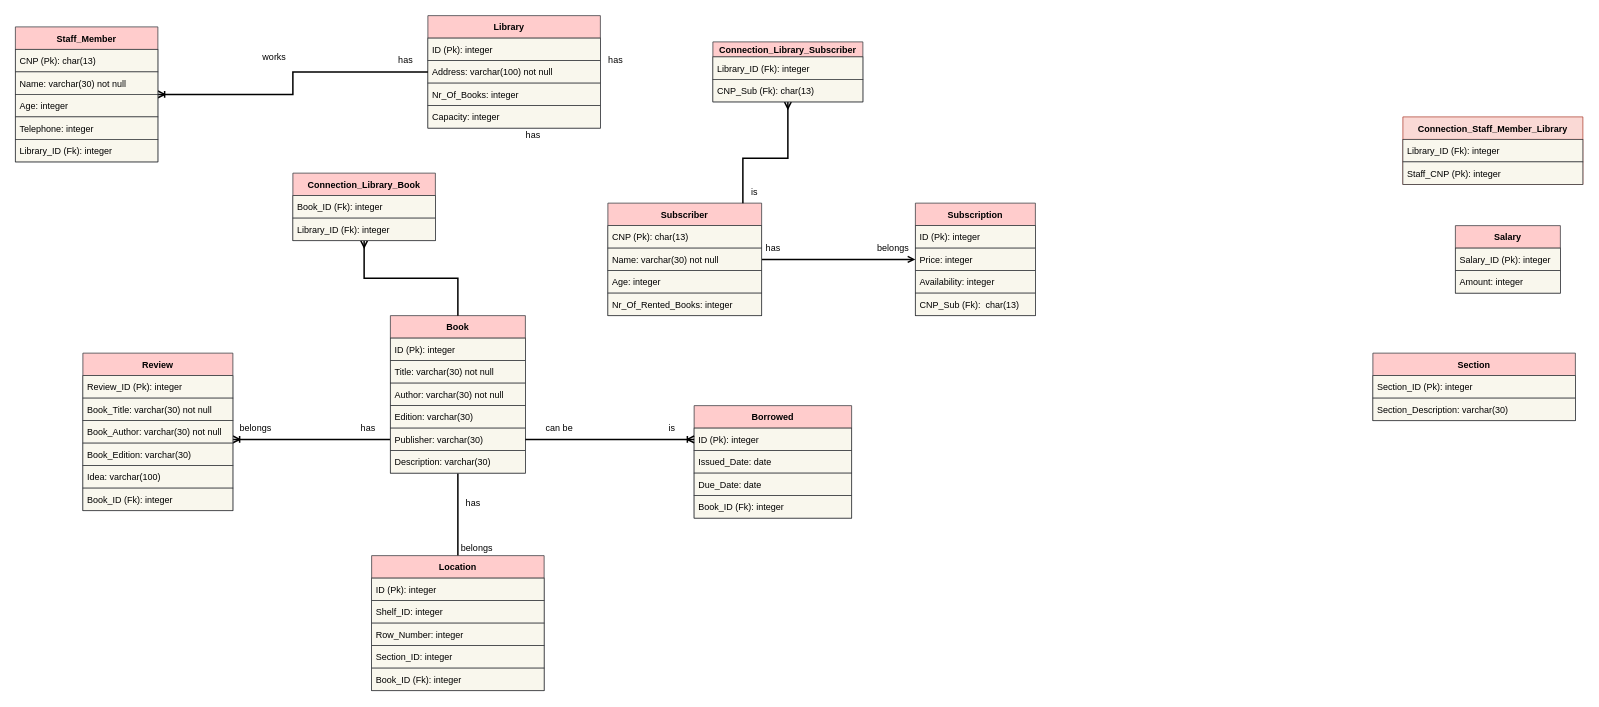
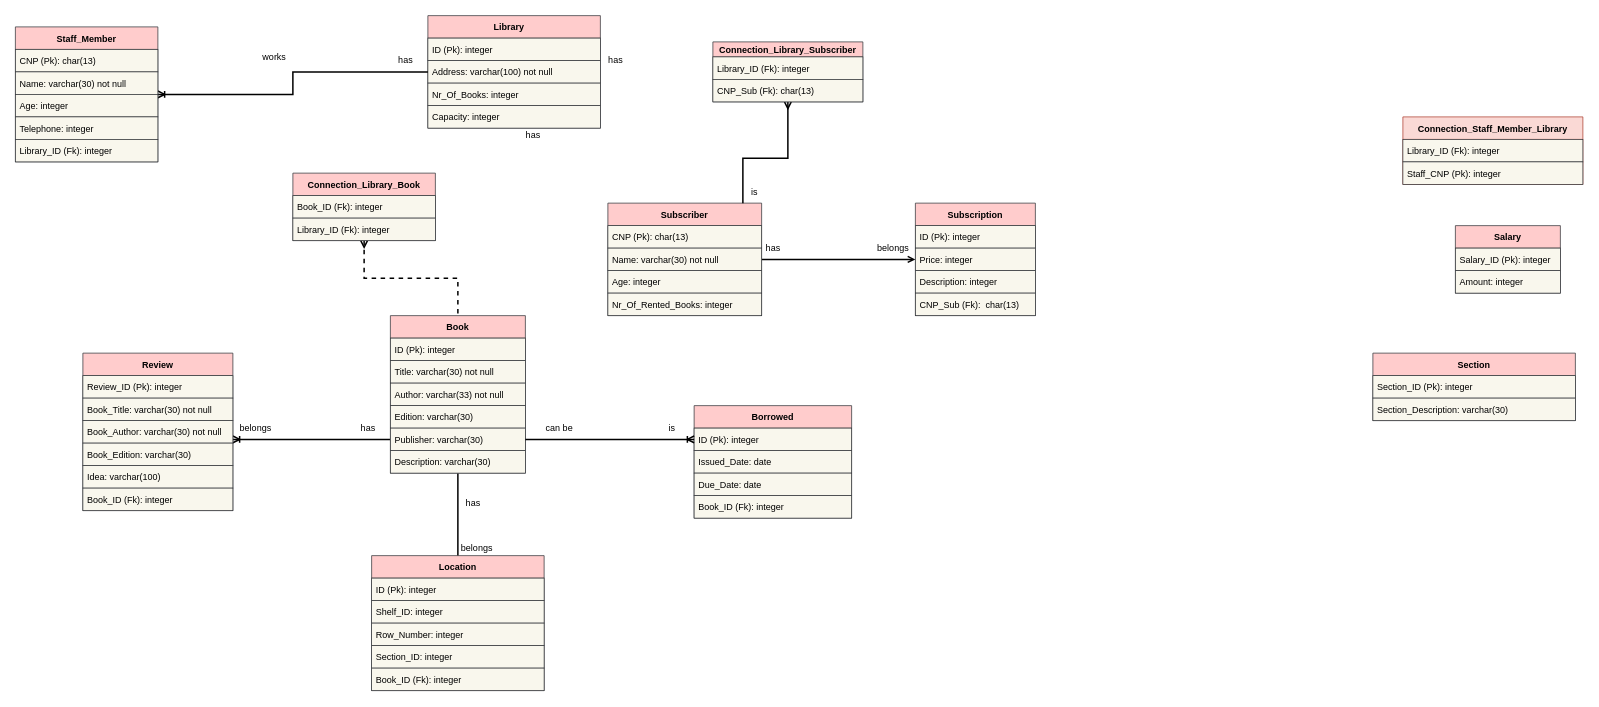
edge "Book" -> "Connection_Library_Book": style solid -> dashed
node "Availability: integer": label "Availability: integer" -> "Description: integer"
node "Author: varchar(30) not null": label "Author: varchar(30) not null" -> "Author: varchar(33) not null"
